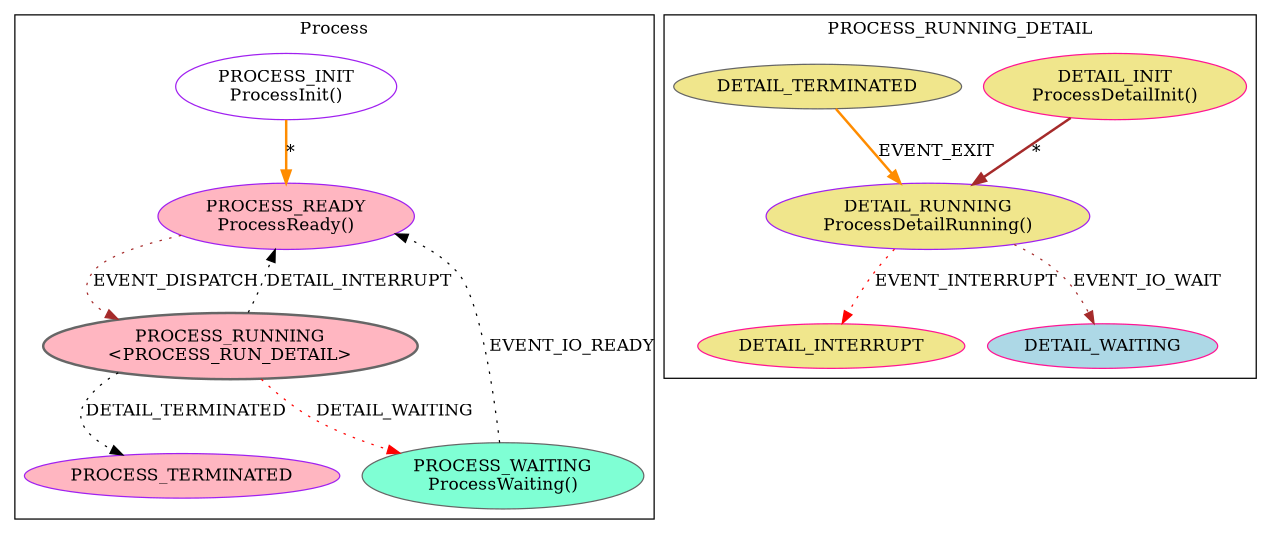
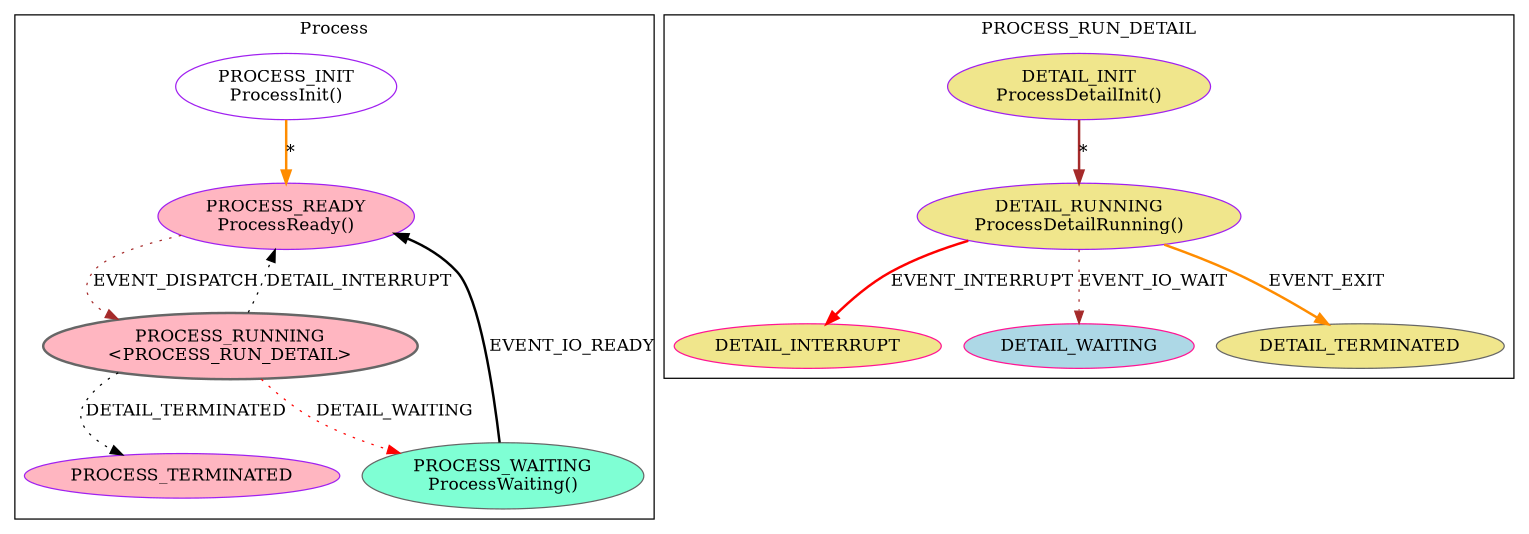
cluster "PROCESS_RUNNING_DETAIL": label "PROCESS_RUNNING_DETAIL" -> "PROCESS_RUN_DETAIL"
node "DETAIL_INIT ProcessDetailInit()": color deeppink -> purple
edge "DETAIL_TERMINATED" -> "DETAIL_RUNNING ProcessDetailRunning()": reversed
edge "DETAIL_RUNNING ProcessDetailRunning()" -> "DETAIL_INTERRUPT": style dotted -> bold
edge "PROCESS_WAITING ProcessWaiting()" -> "PROCESS_READY ProcessReady()": style dotted -> bold
